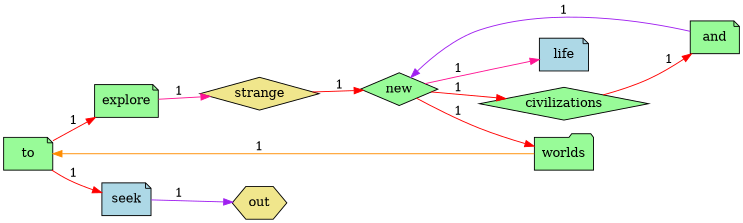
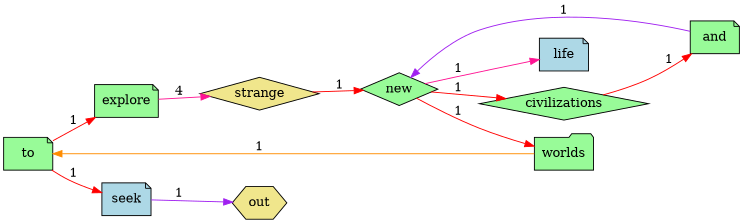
edge "explore" -> "strange": label "1" -> "4"
